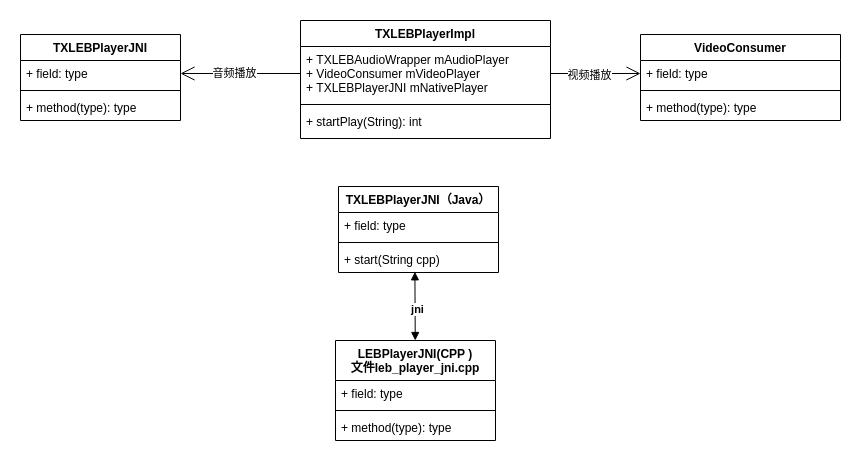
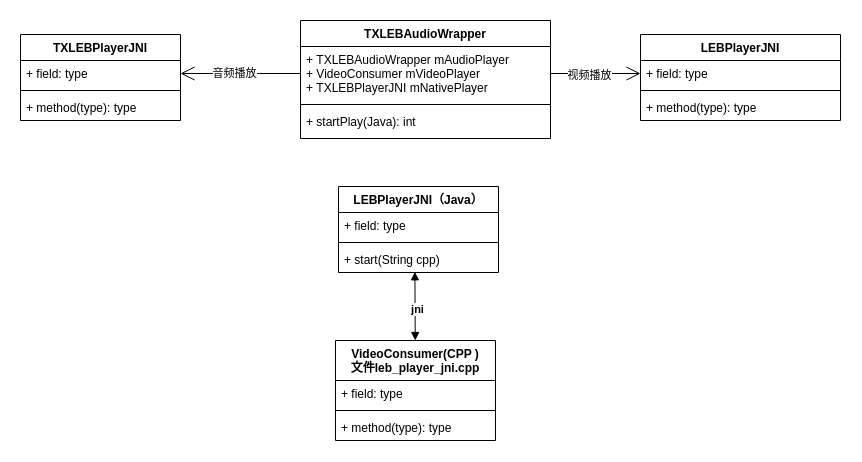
node "TXLEBPlayerImpl": label "TXLEBPlayerImpl" -> "TXLEBAudioWrapper"
node "VideoConsumer": label "VideoConsumer" -> "LEBPlayerJNI"
node "+ startPlay(String): int": label "+ startPlay(String): int" -> "+ startPlay(Java): int"
node "TXLEBPlayerJNI（Java）": label "TXLEBPlayerJNI（Java）" -> "LEBPlayerJNI（Java）"
node "LEBPlayerJNI(CPP ) 文件leb_player_jni.cpp": label "LEBPlayerJNI(CPP ) 文件leb_player_jni.cpp" -> "VideoConsumer(CPP ) 文件leb_player_jni.cpp"
